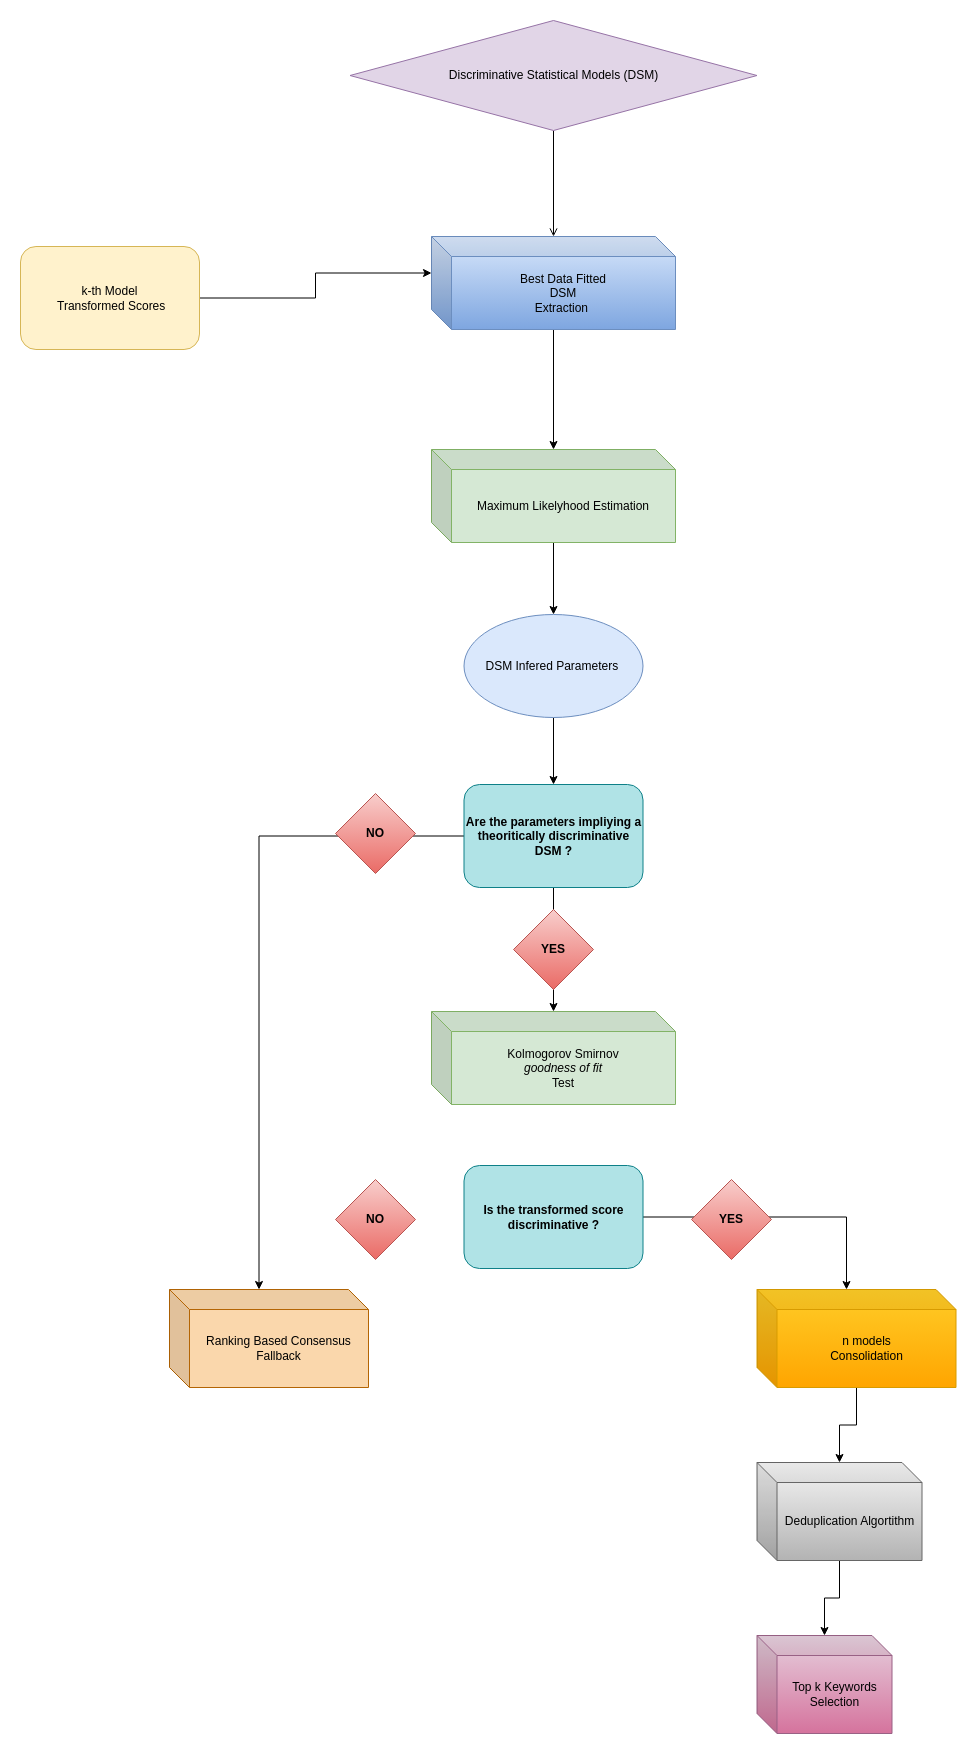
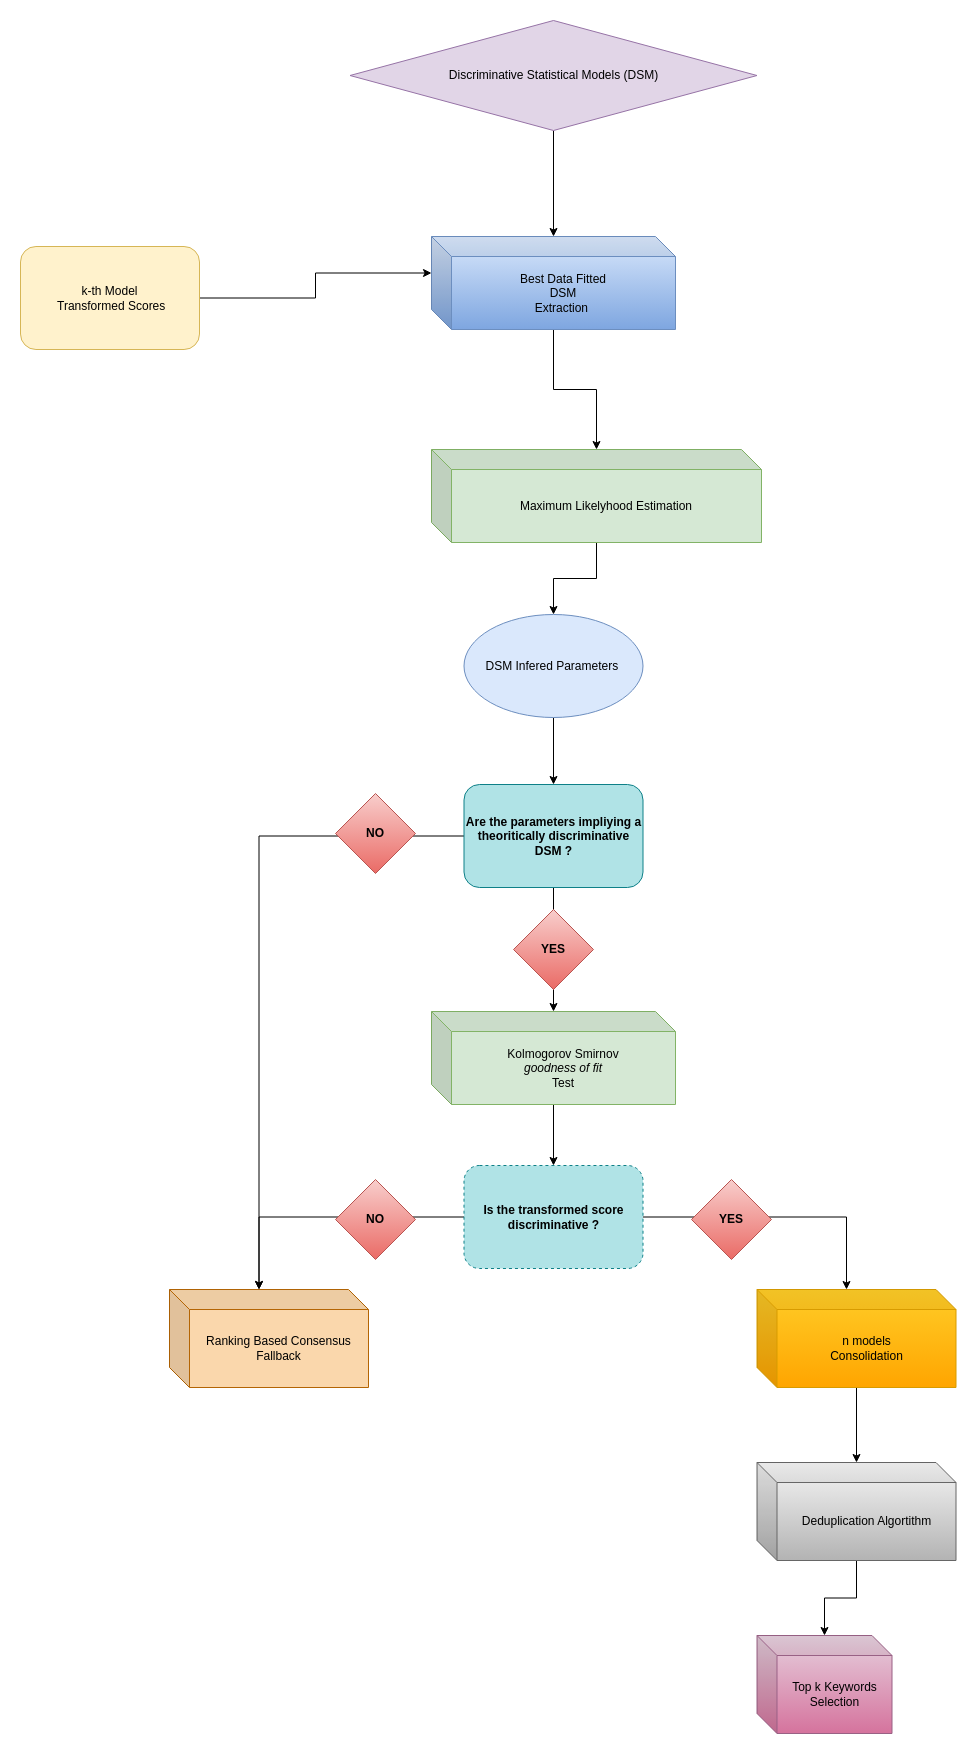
edge "Discriminative Statistical Models (DSM)" -> "Best Data Fitted DSM Extraction": arrowhead open -> classic
node "Maximum Likelyhood Estimation": size 244x93 -> 330x93
edge "Kolmogorov Smirnov goodness of fit Test" -> "Is the transformed score discriminative ?": added
edge "Is the transformed score discriminative ?" -> "Ranking Based Consensus Fallback": added
node "Is the transformed score discriminative ?": style solid -> dashed
node "Deduplication Algortithm": size 165x98 -> 199x98
